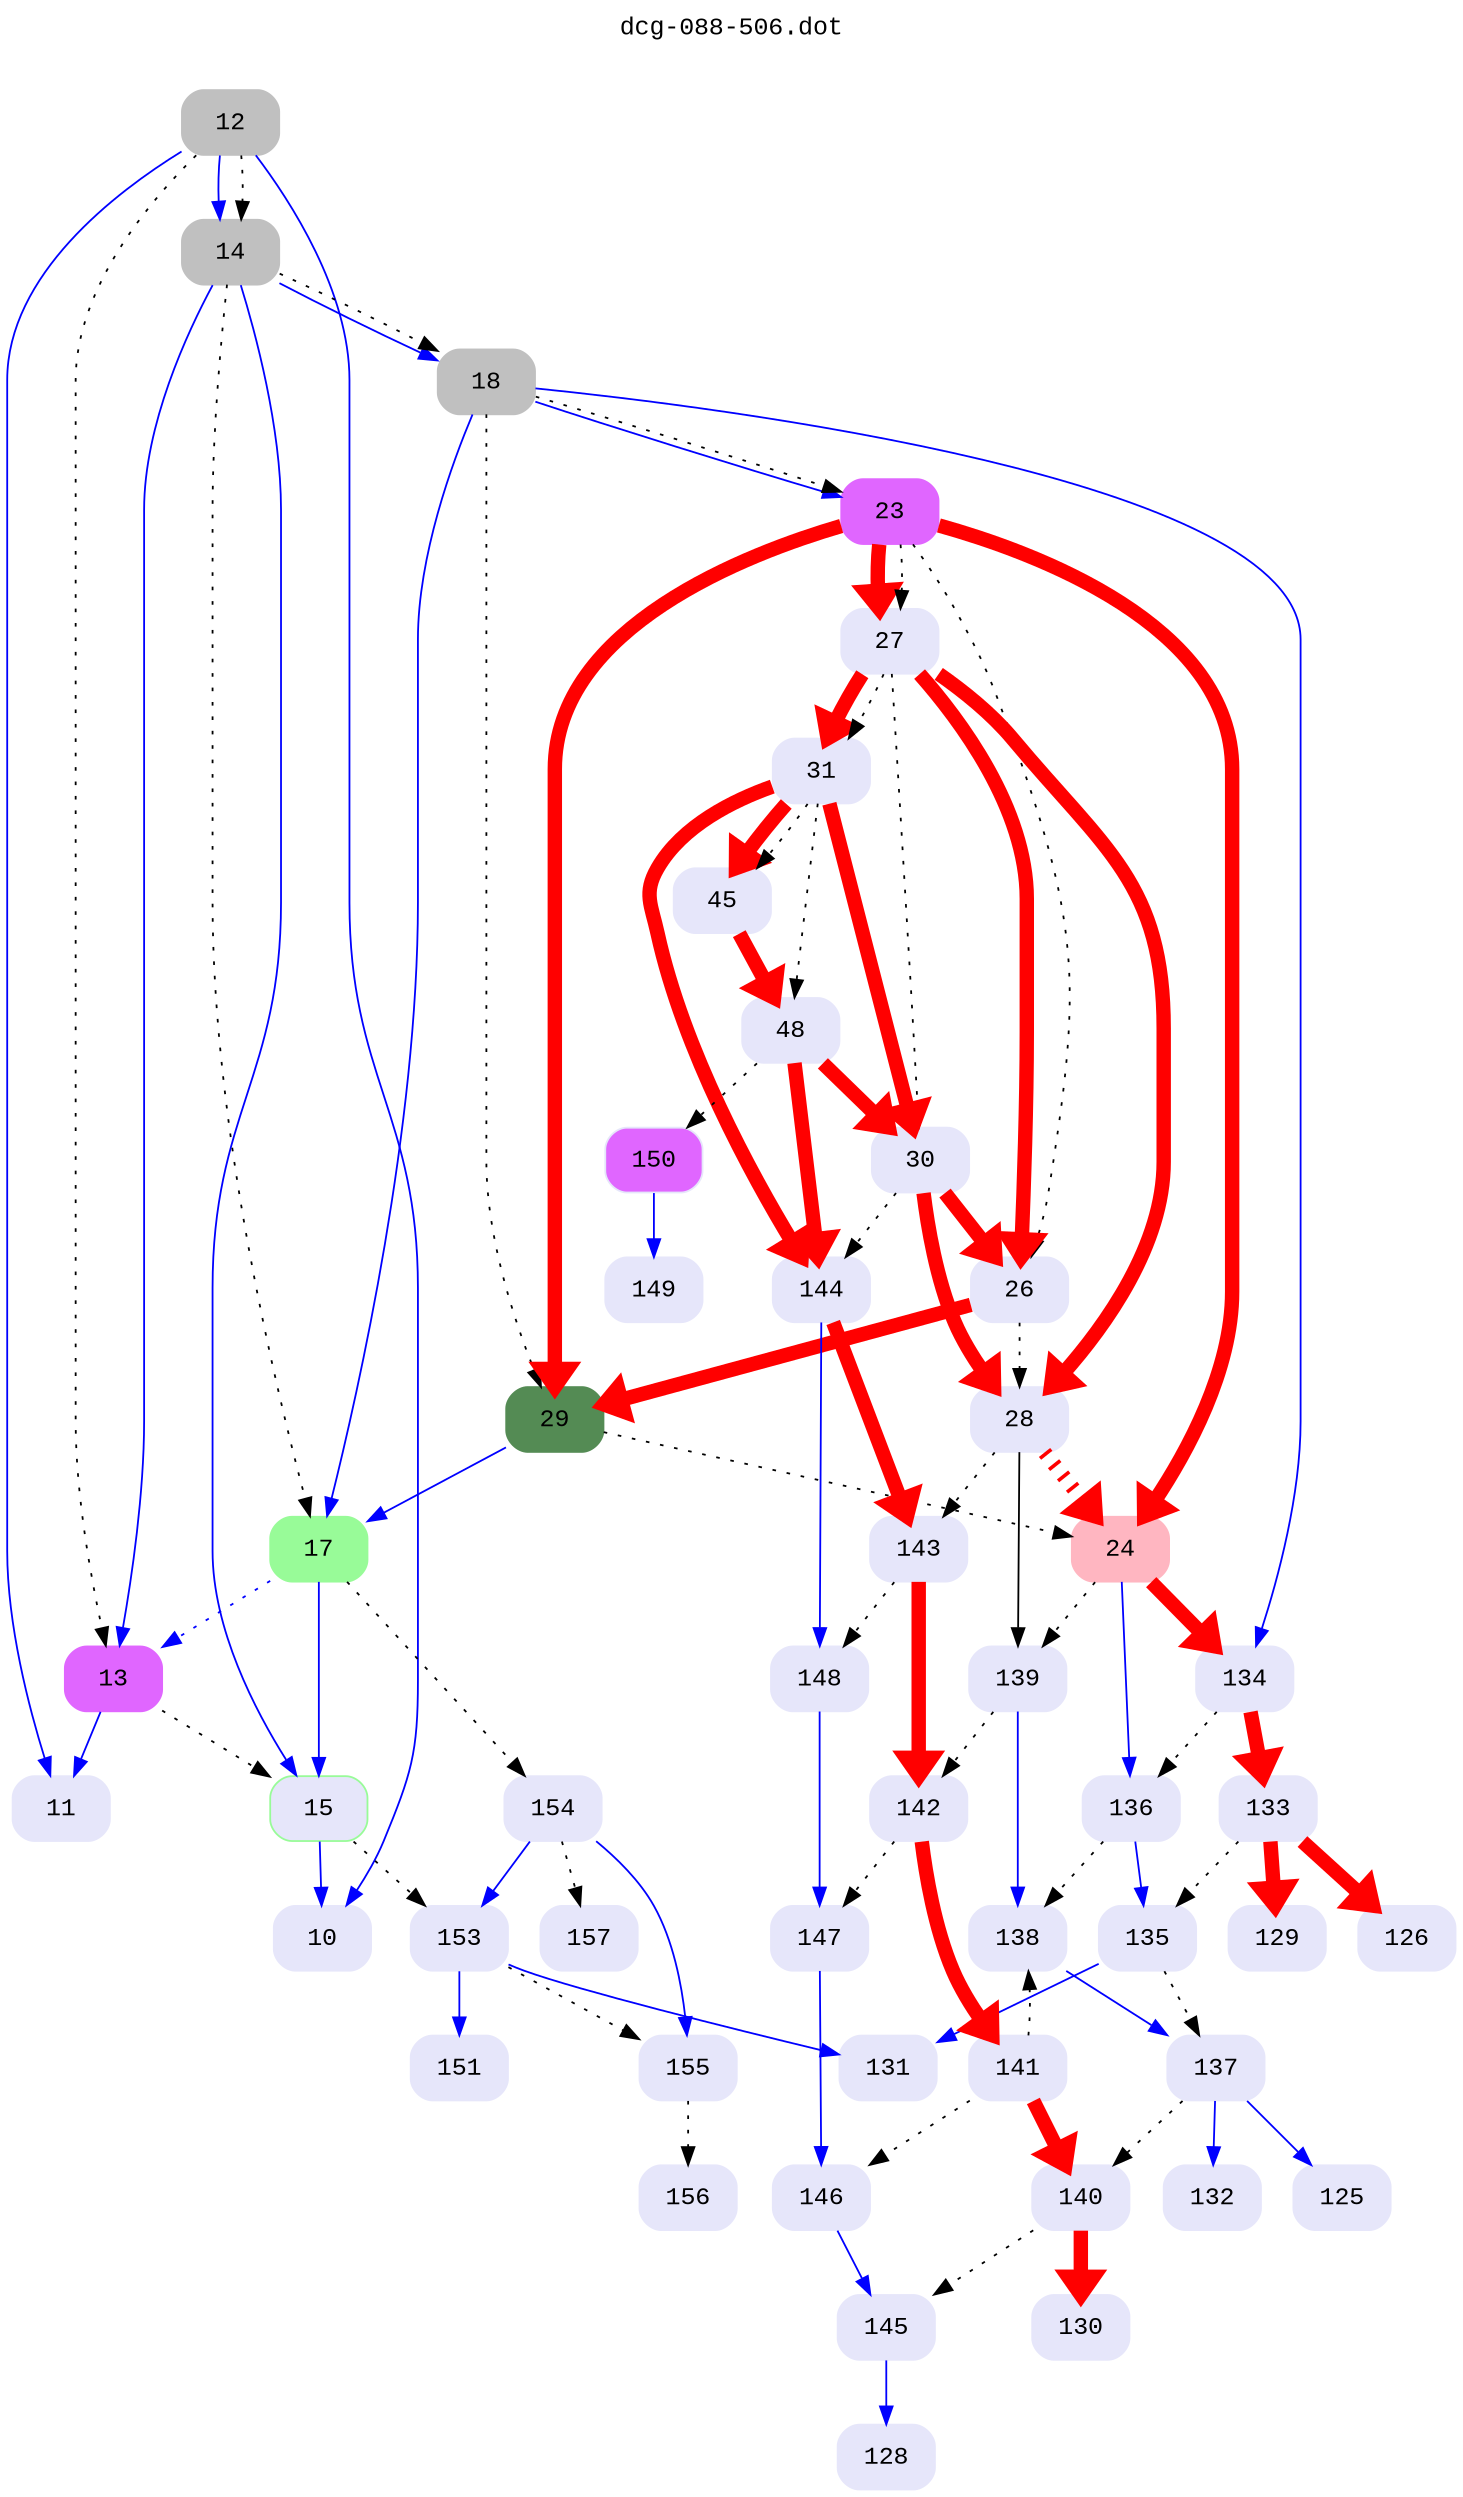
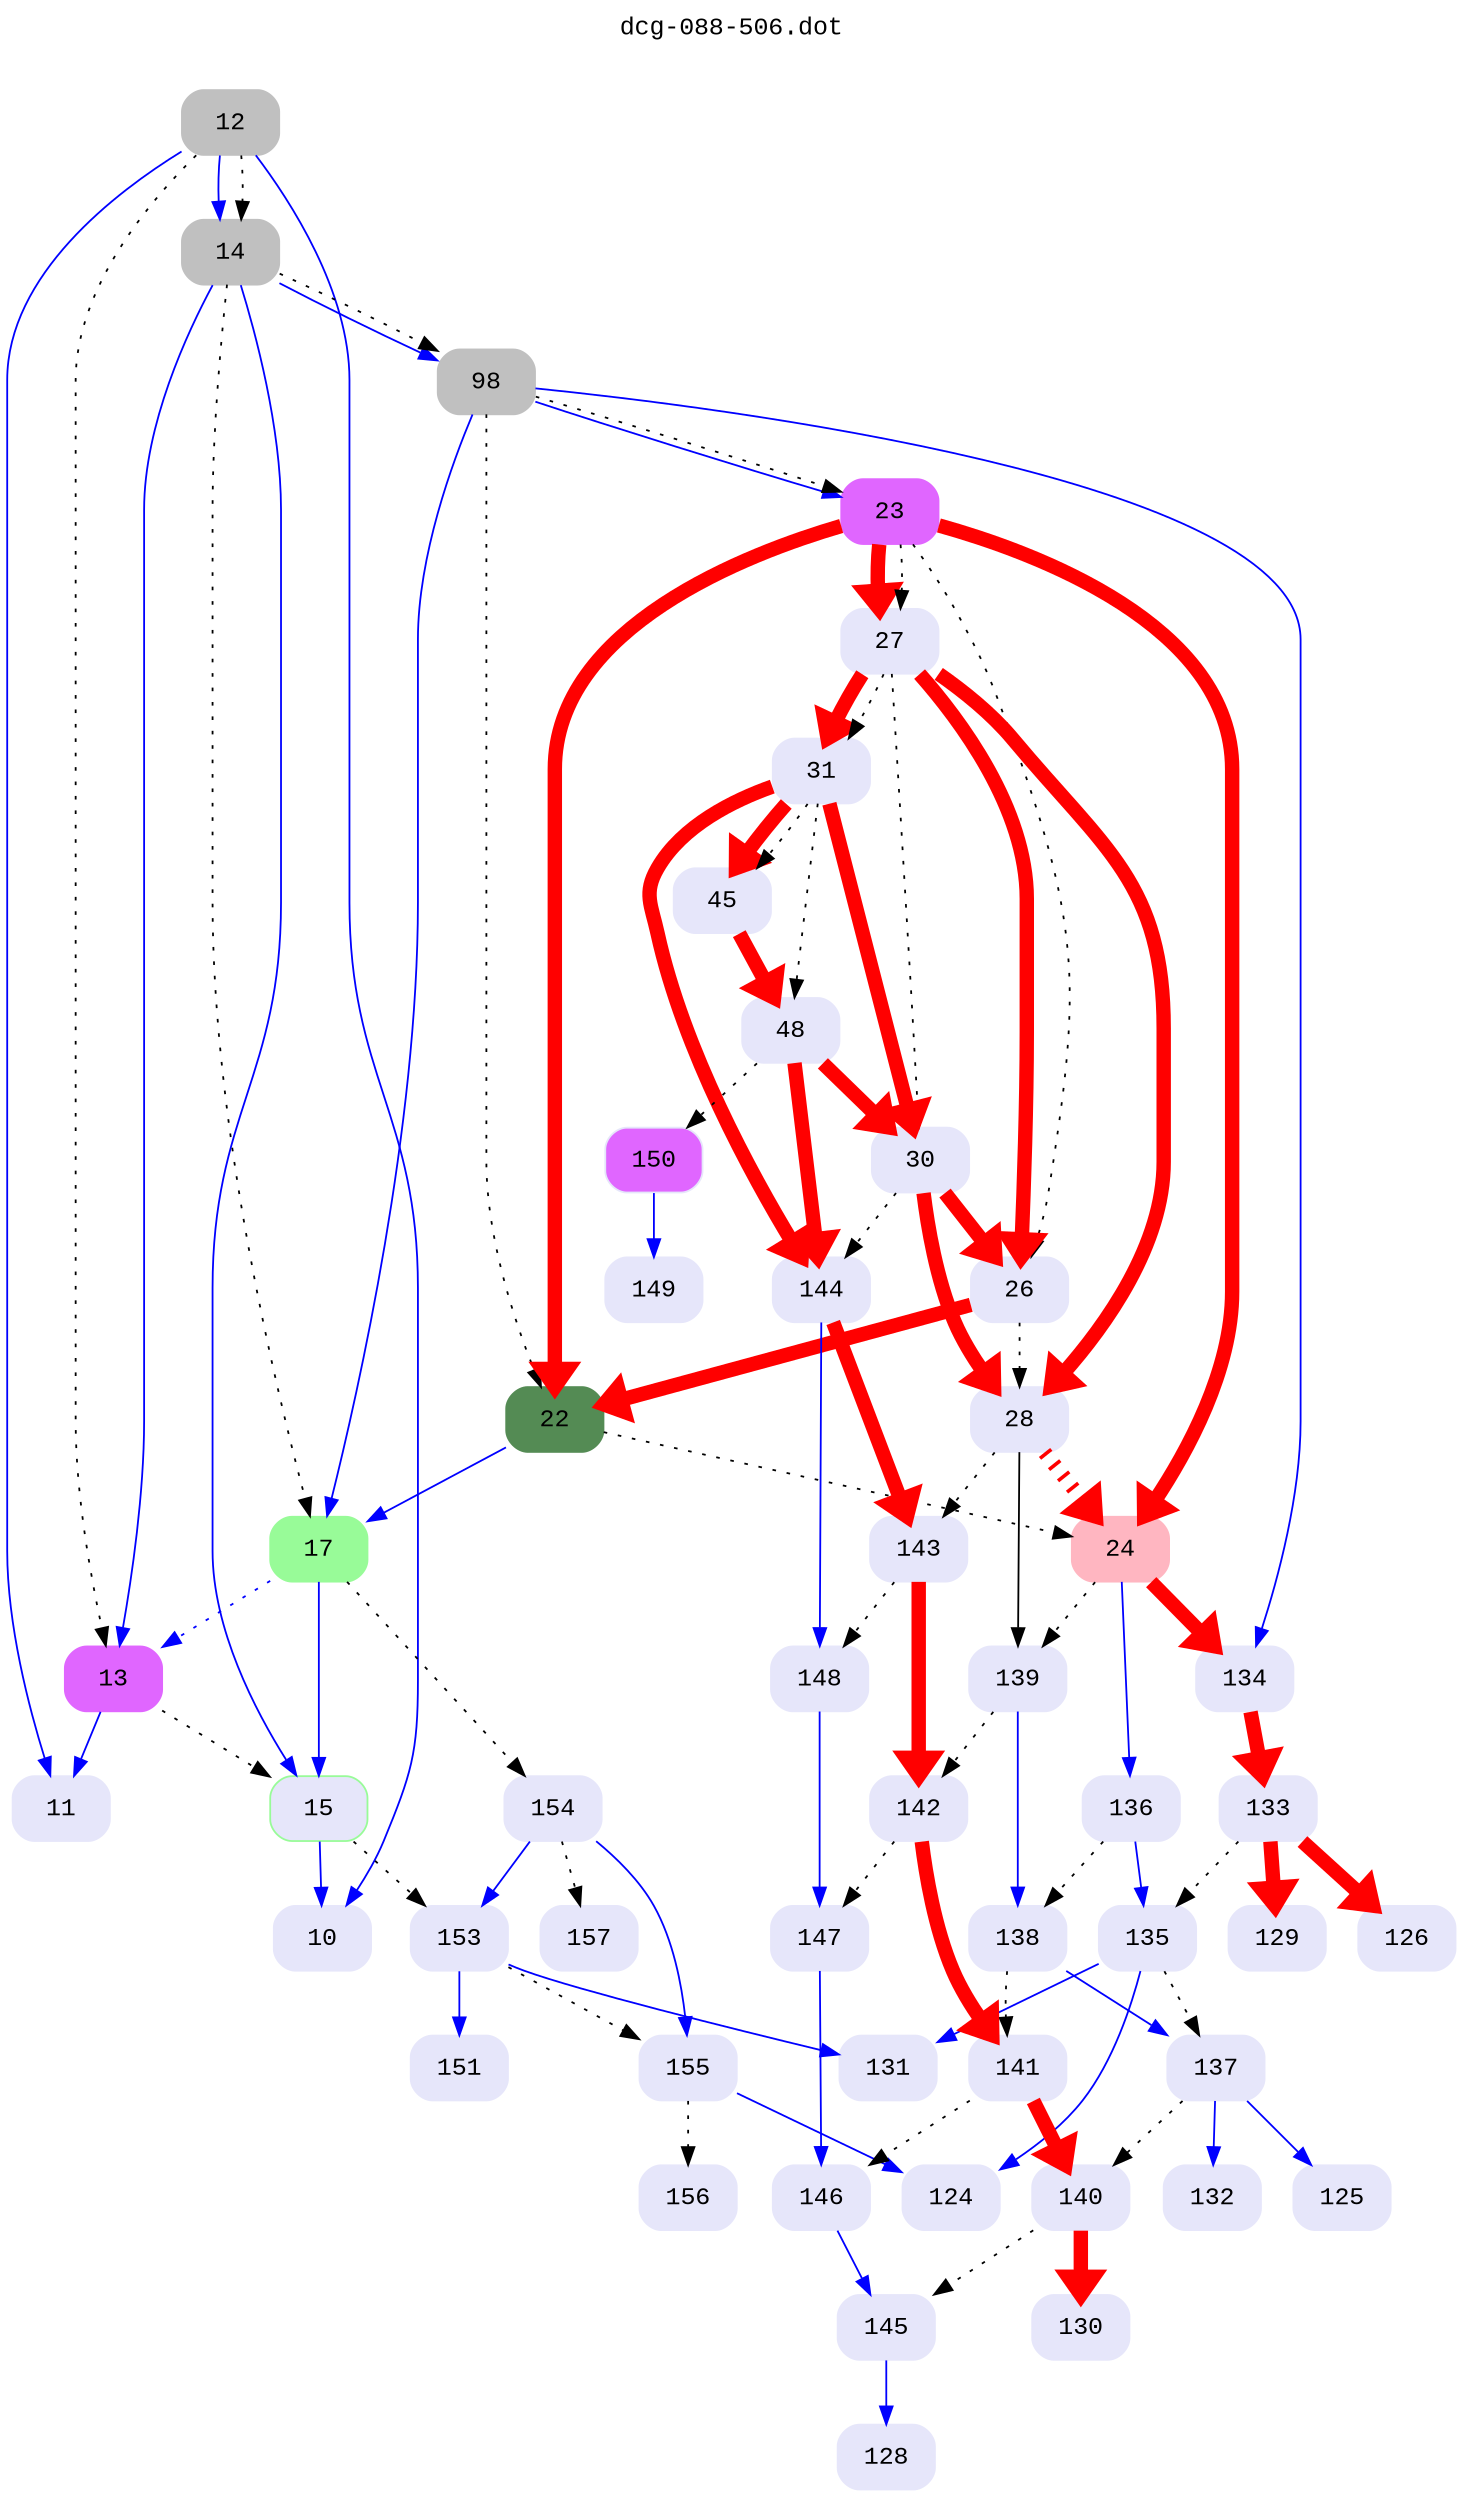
node "18": label "18" -> "98"
node "29": label "29" -> "22"
edge "134" -> "136": removed
edge "141" -> "138": reversed
node "124": added
